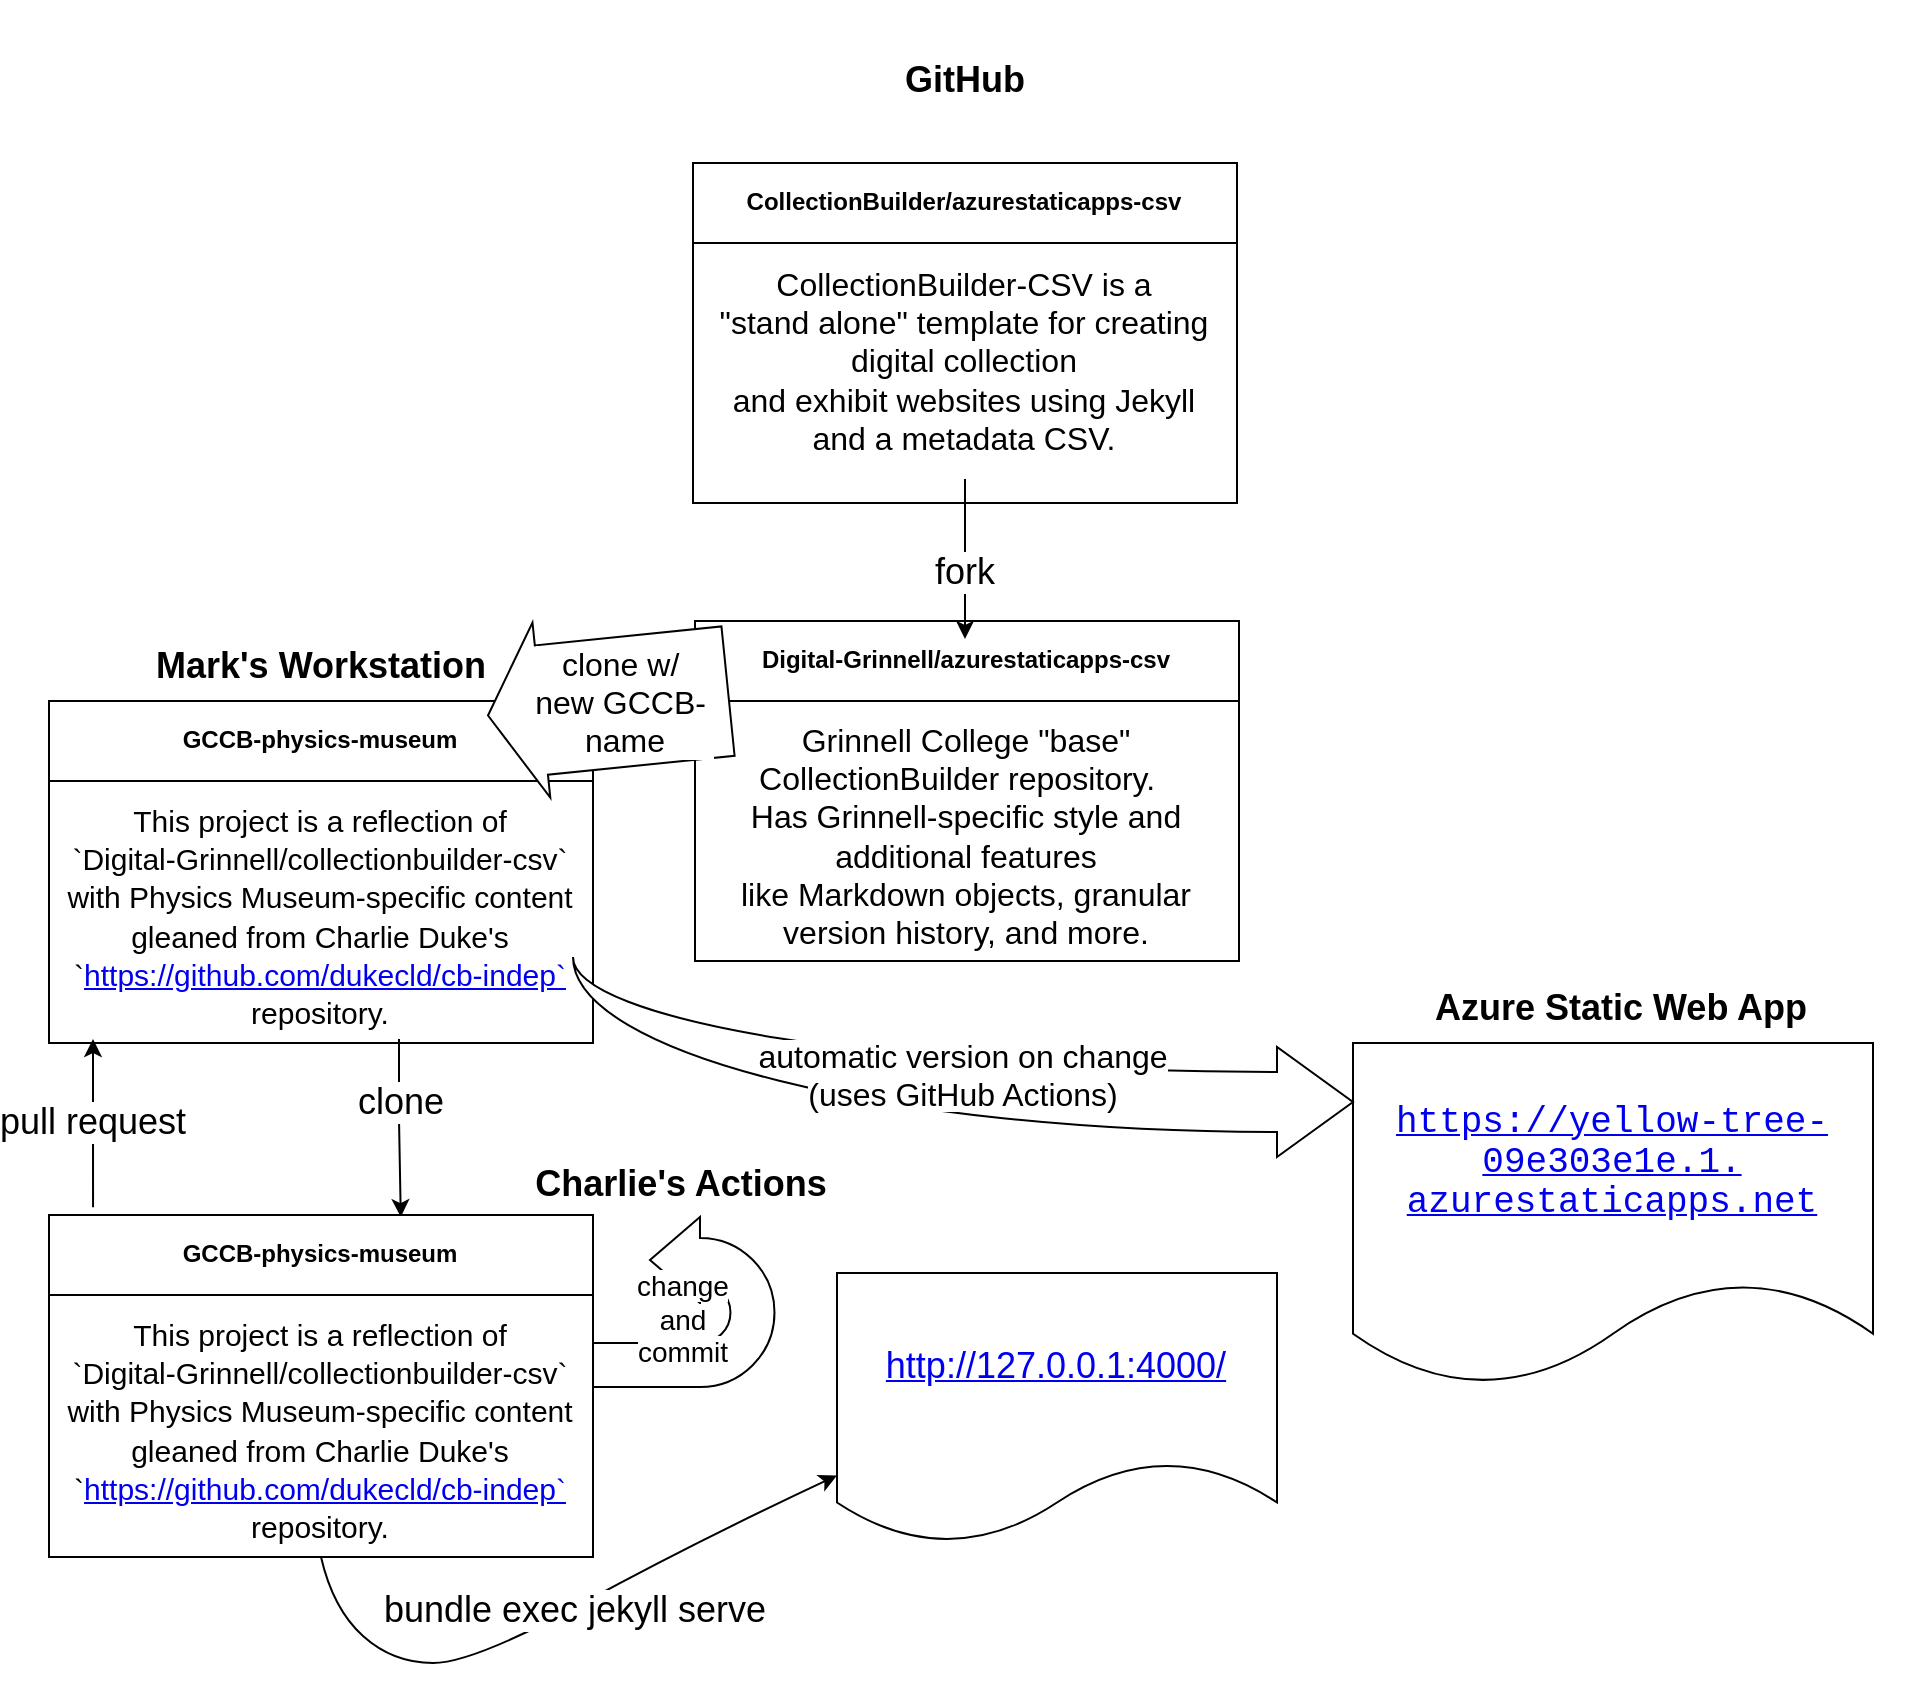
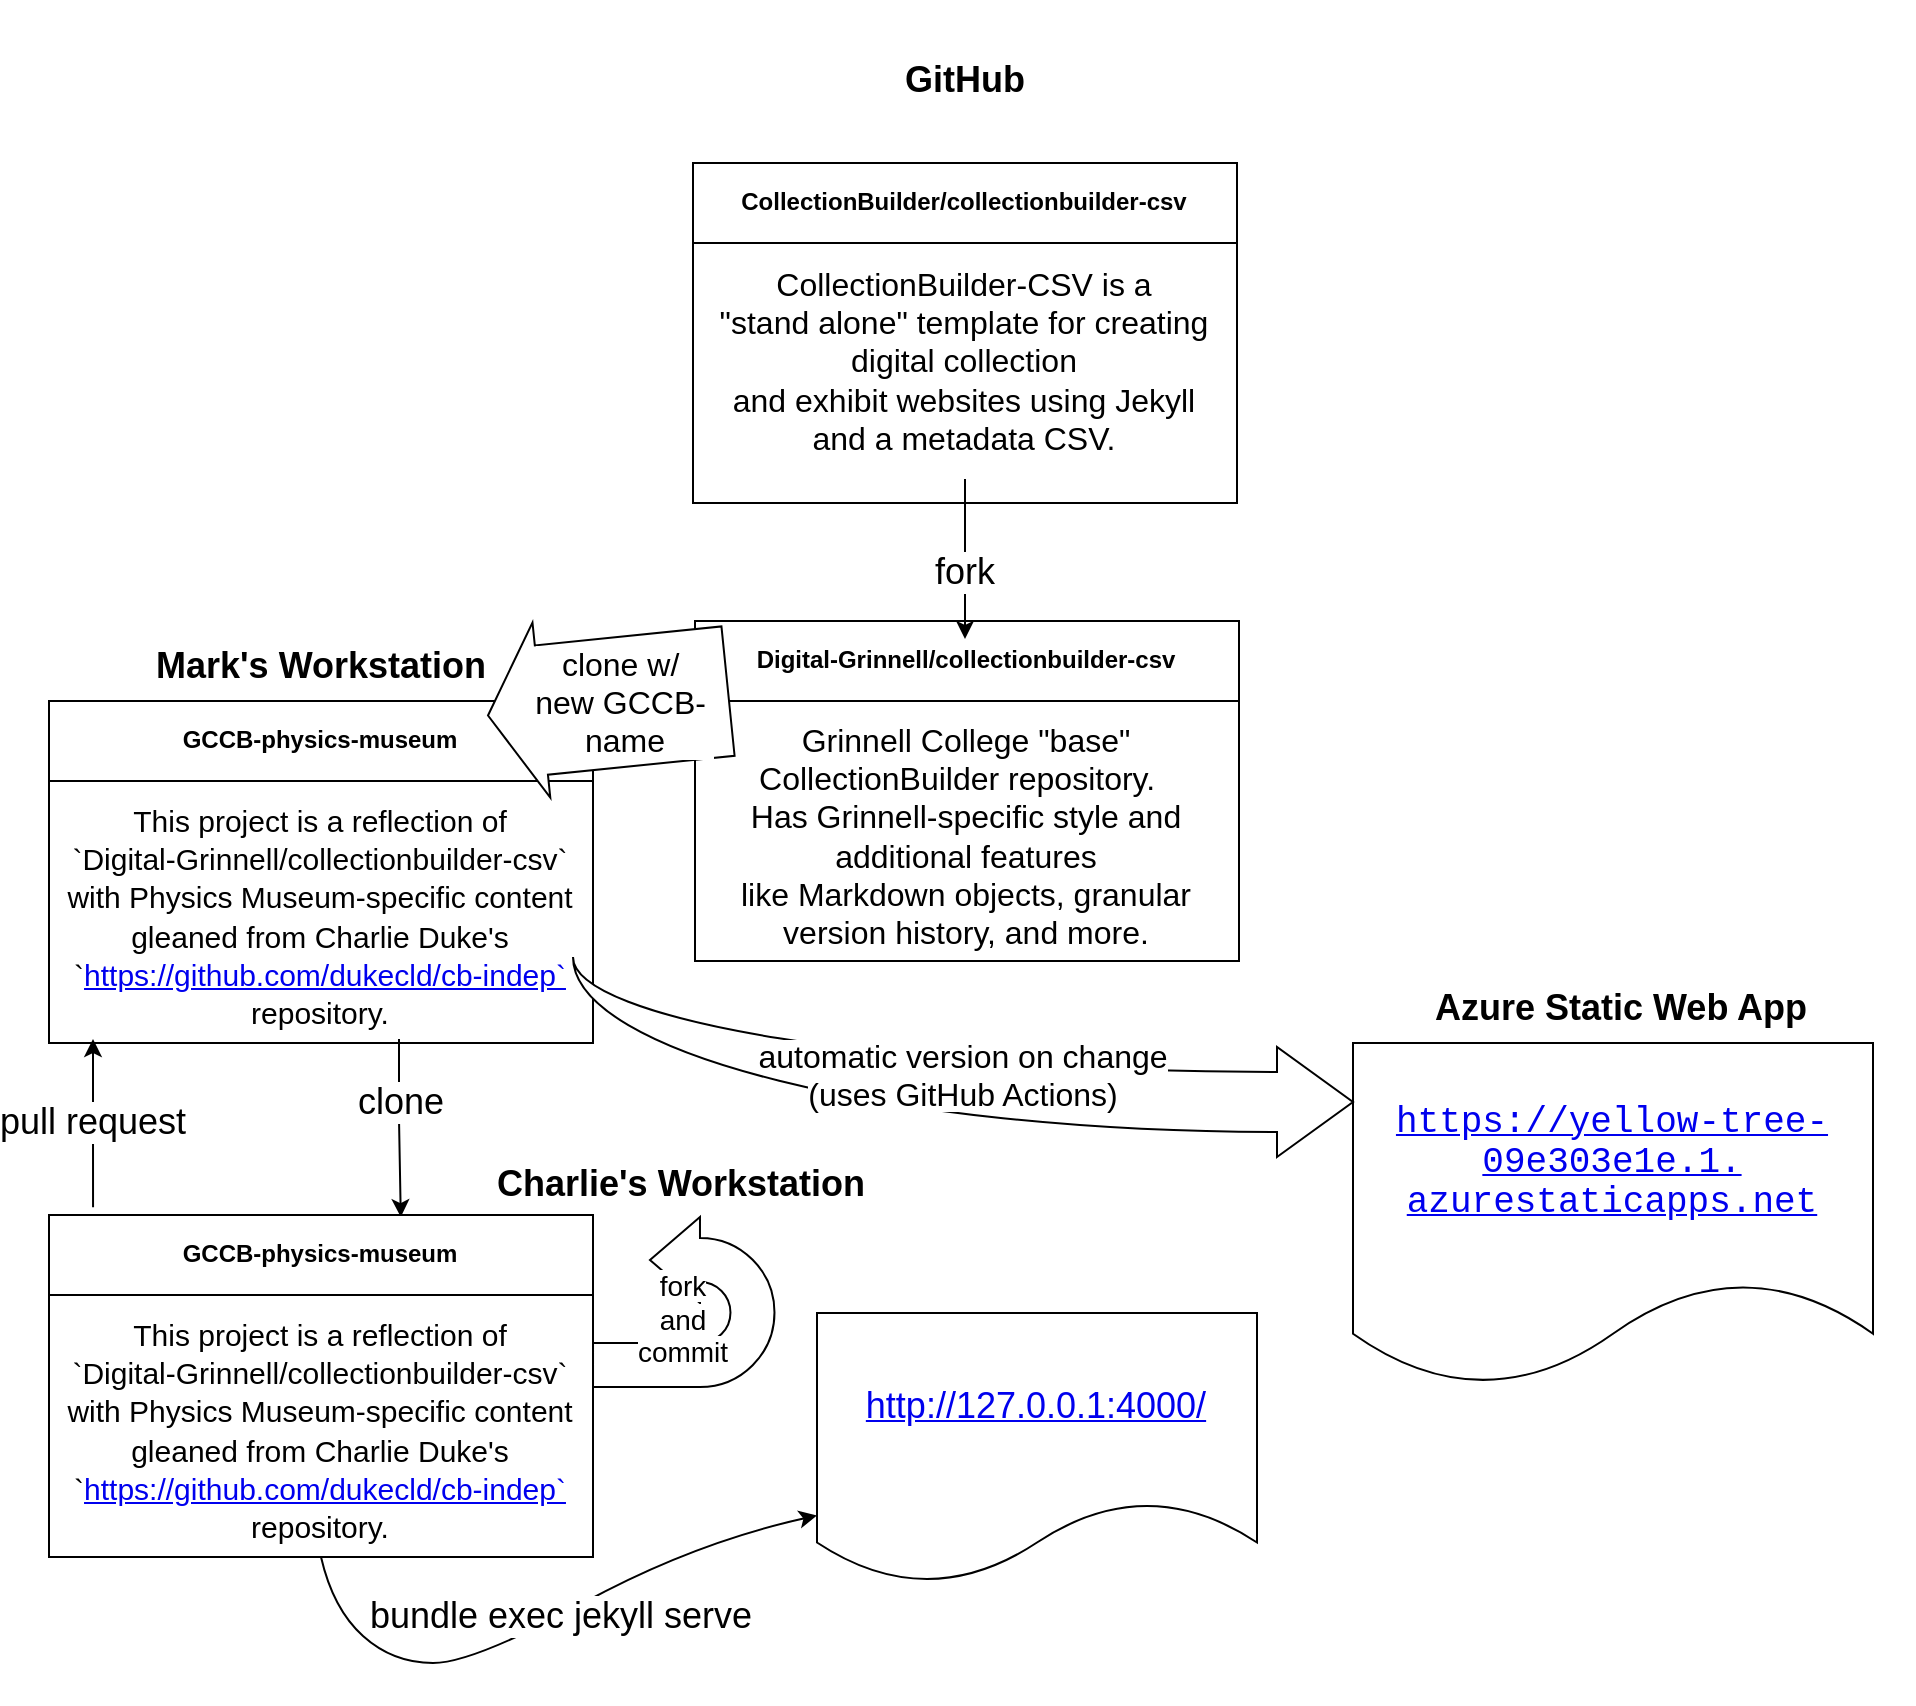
node "CollectionBuilder/azurestaticapps-csv": label "CollectionBuilder/azurestaticapps-csv" -> "CollectionBuilder/collectionbuilder-csv"
node "Digital-Grinnell/azurestaticapps-csv": label "Digital-Grinnell/azurestaticapps-csv" -> "Digital-Grinnell/collectionbuilder-csv"
node "Charlie's Actions": label "Charlie's Actions" -> "Charlie's Workstation"
node "change and commit": label "change and commit" -> "fork and commit"
node "http://127.0.0.1:4000/": moved (1057, 1408) -> (1037, 1448)
